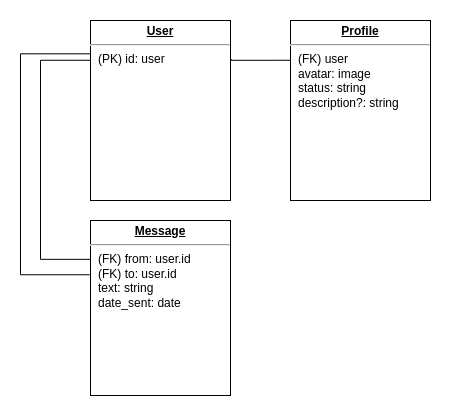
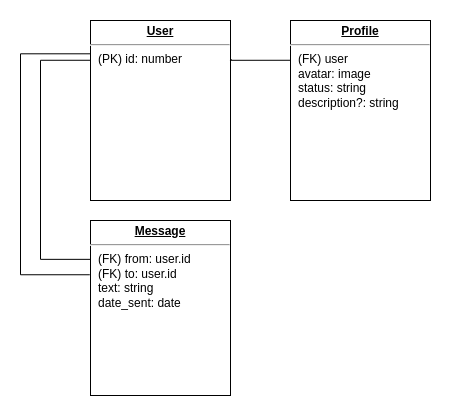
node "User (PK) id: user": label "User (PK) id: user" -> "User (PK) id: number"
